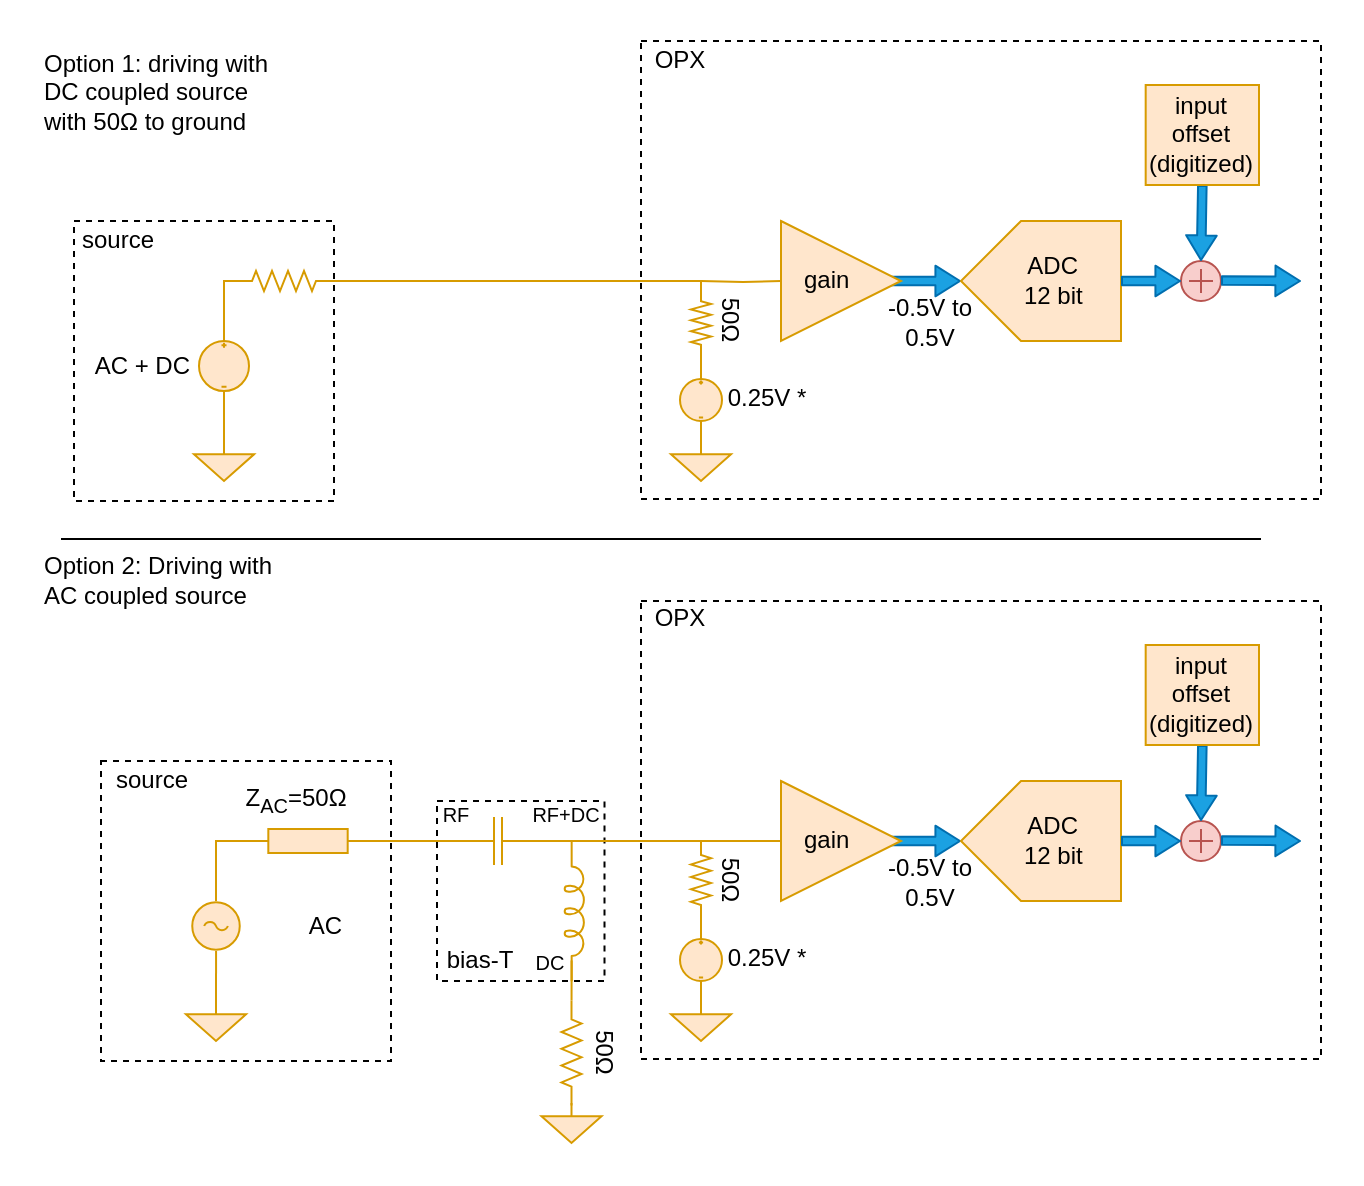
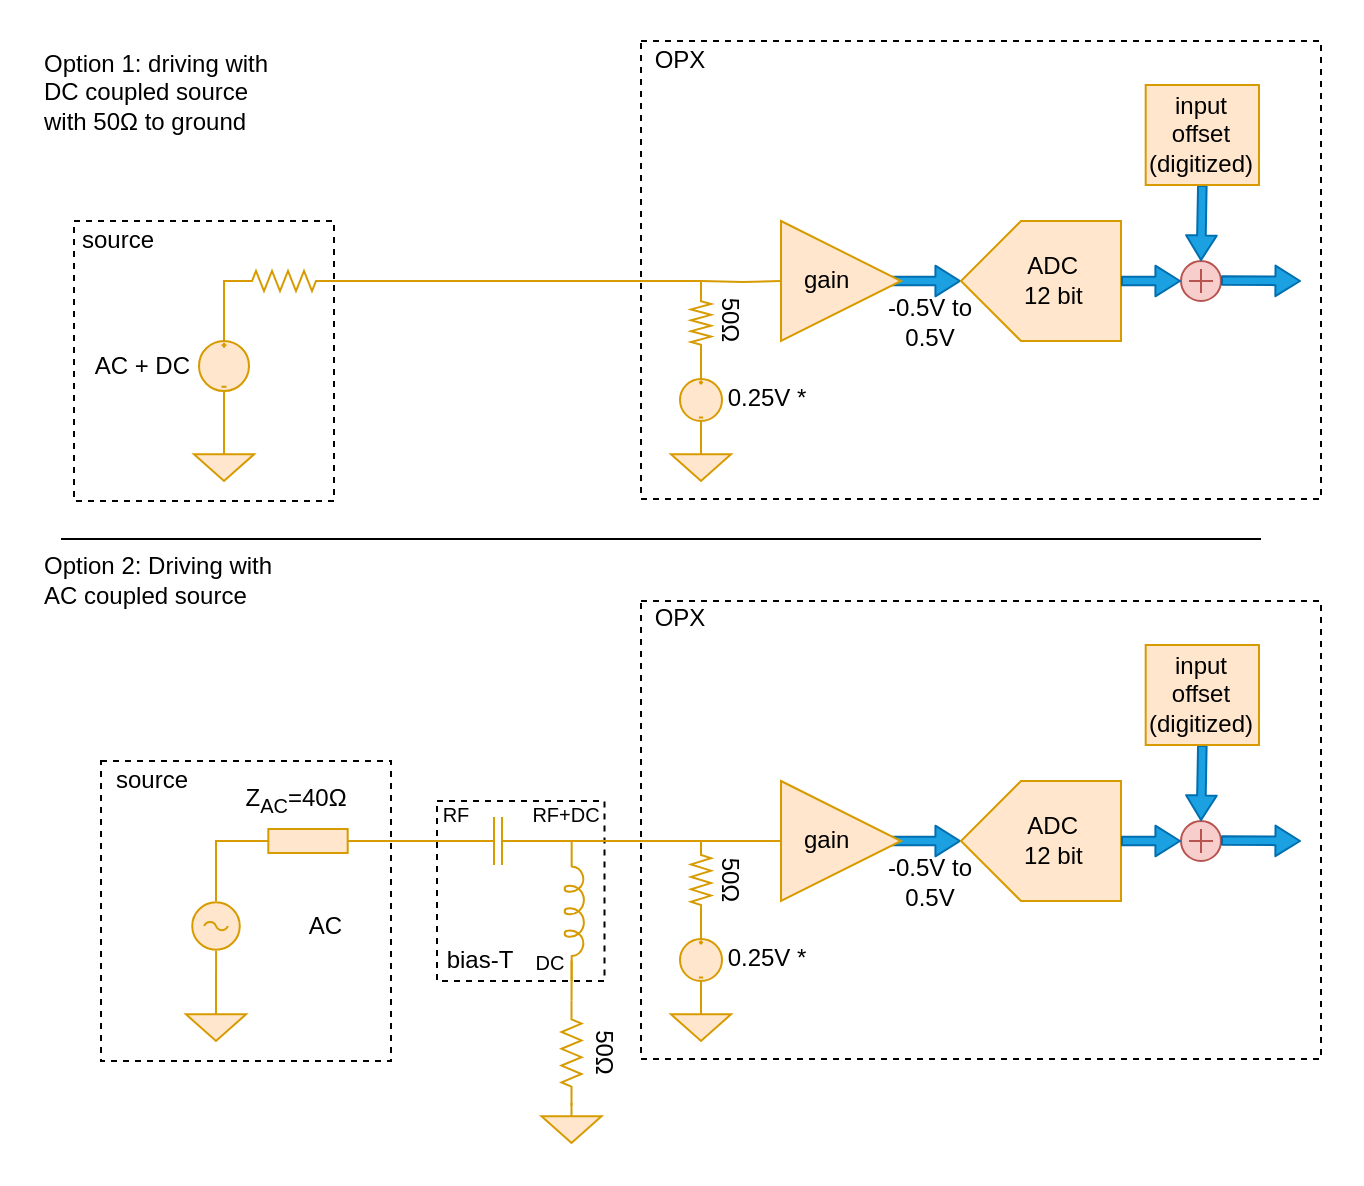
node "ZAC=50Ω": label "ZAC=50Ω" -> "ZAC=40Ω"
